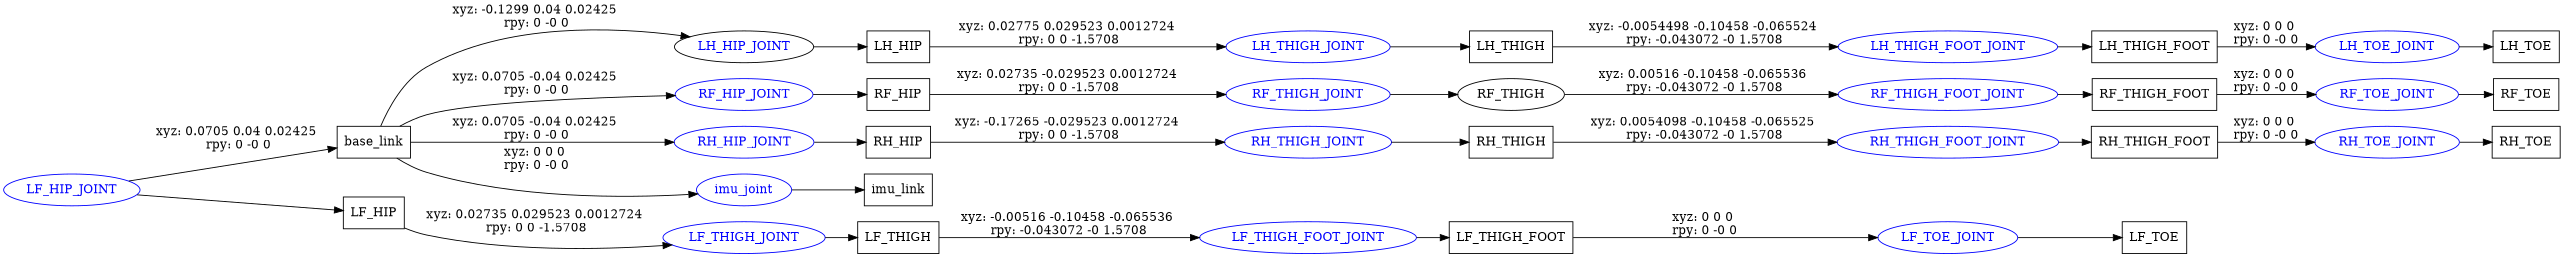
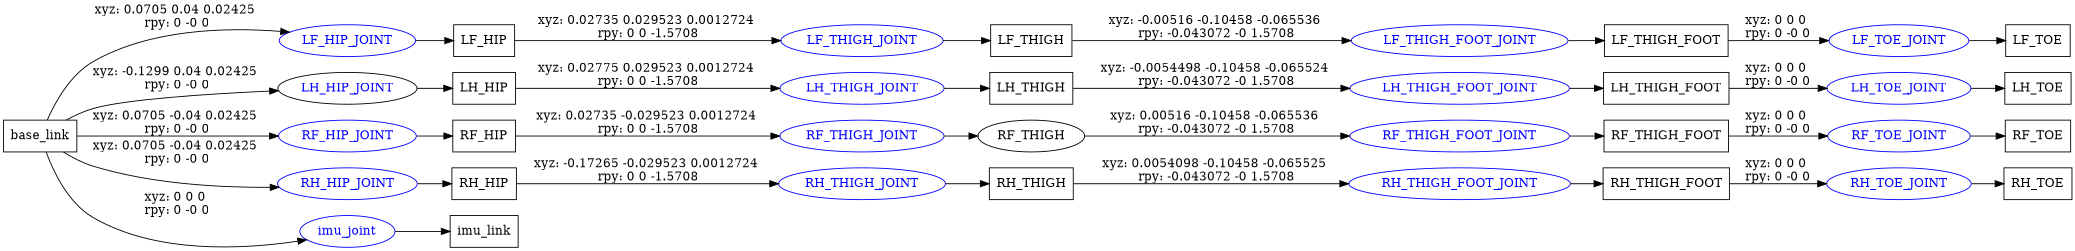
edge "LF_HIP_JOINT" -> "base_link": reversed
